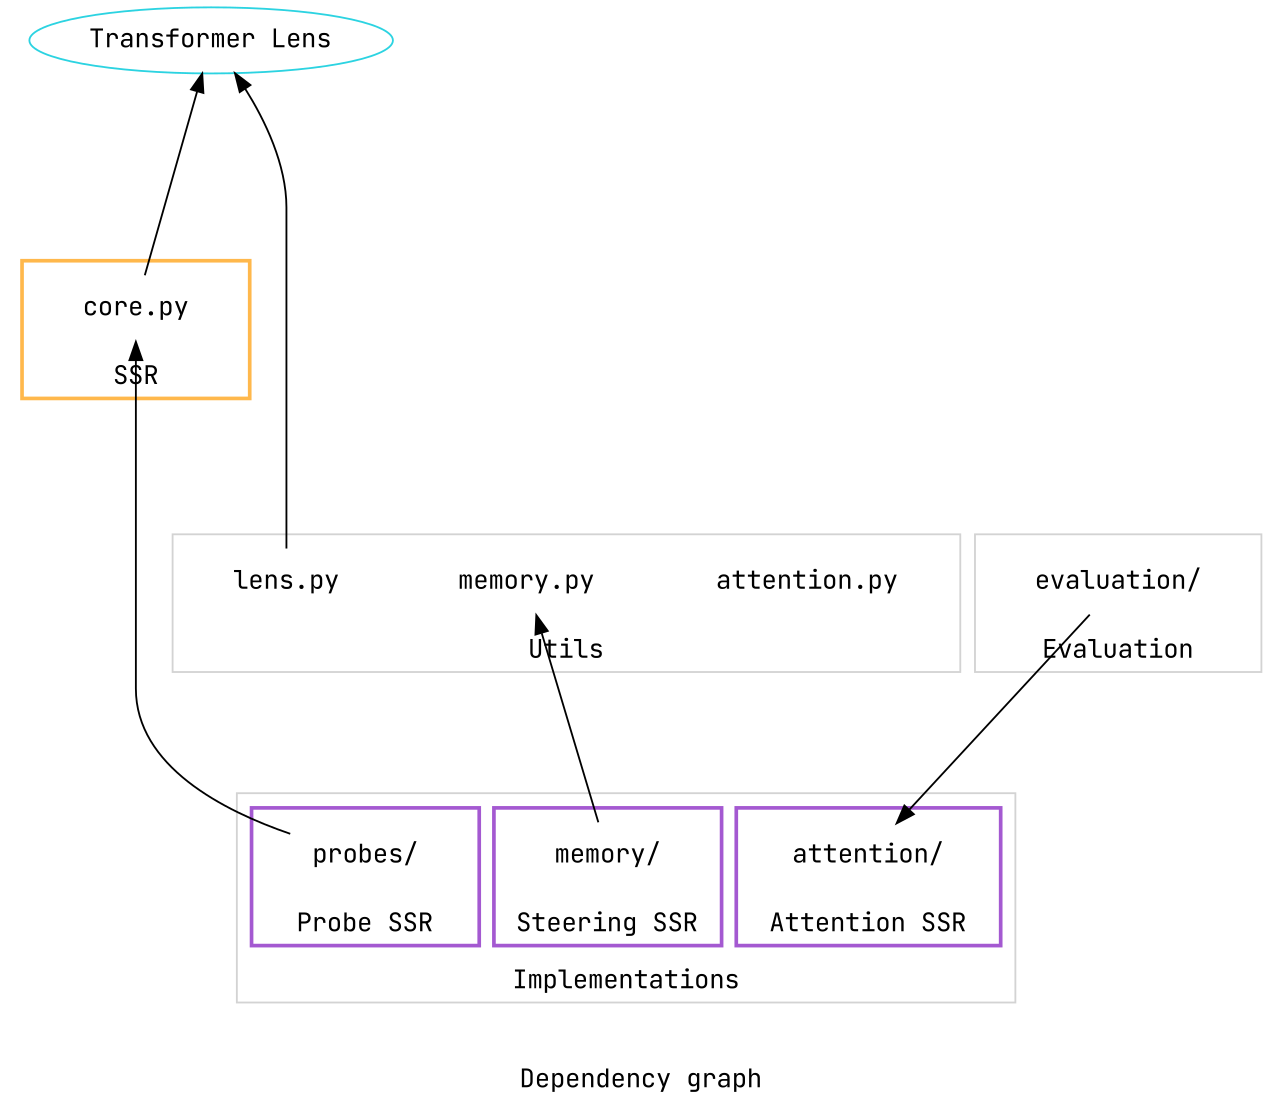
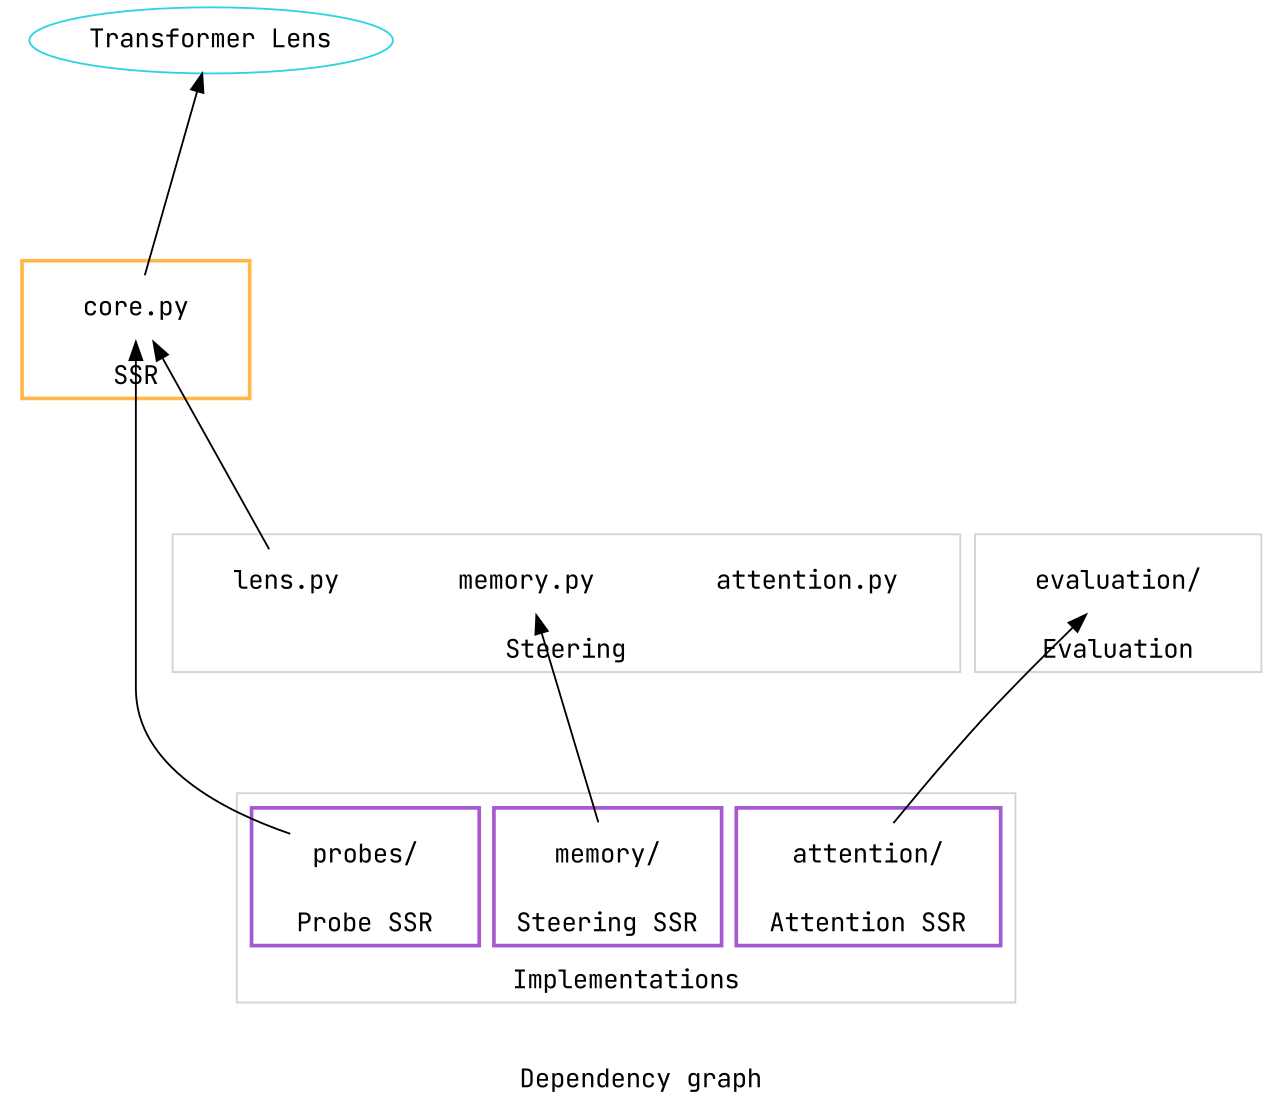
edge "lens.py" -> "Transformer Lens": now "lens.py" -> "core.py"
cluster "Utils": label "Utils" -> "Steering"
edge "evaluation/" -> "attention/": reversed
